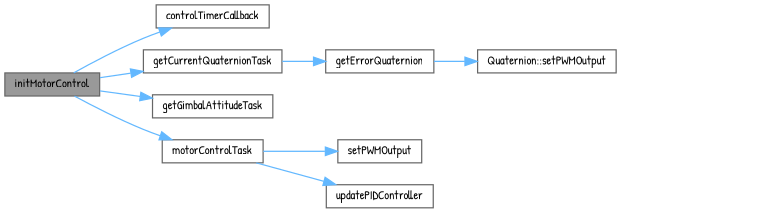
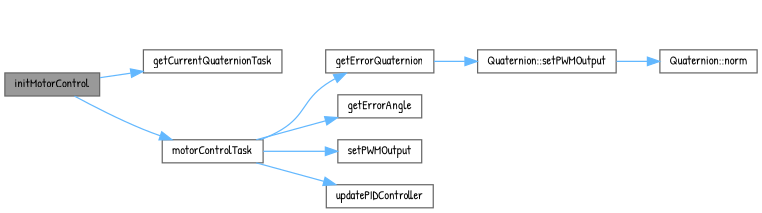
node "controlTimerCallback": removed
edge "getCurrentQuaternionTask" -> "getErrorQuaternion": now "motorControlTask" -> "getErrorQuaternion"
node "Quaternion::norm": added
node "getGimbalAttitudeTask": removed
node "getErrorAngle": added
